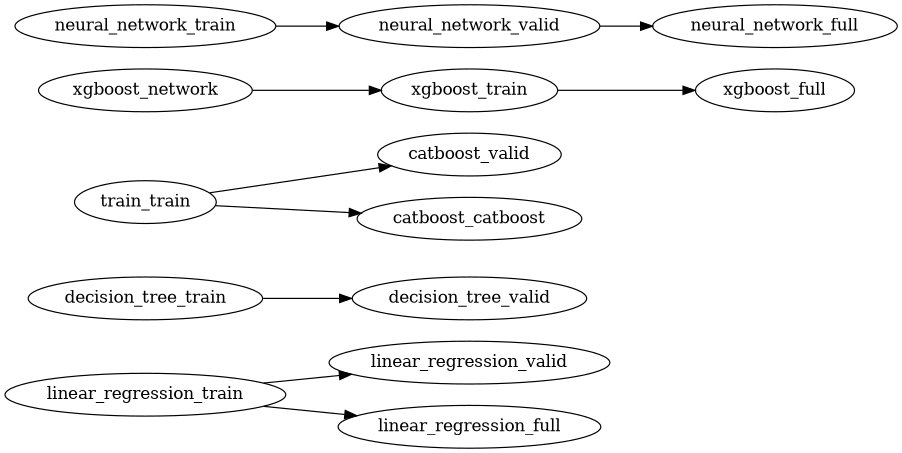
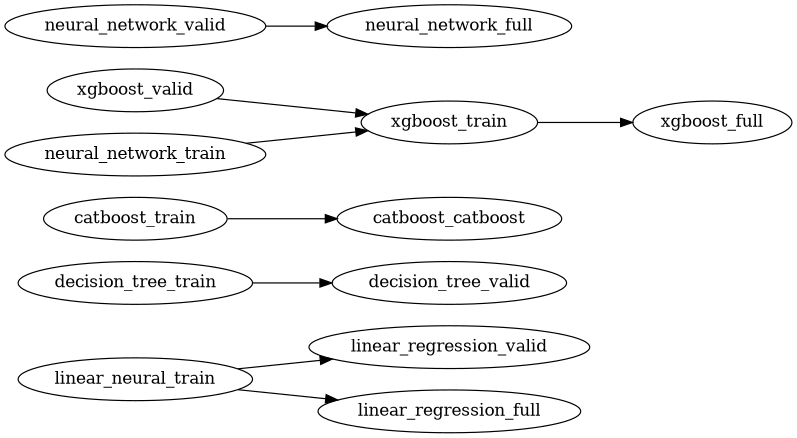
edge "neural_network_train" -> "neural_network_valid": now "neural_network_train" -> "xgboost_train"
node "xgboost_network": label "xgboost_network" -> "xgboost_valid"
node "catboost_valid": removed
node "train_train": label "train_train" -> "catboost_train"
node "linear_regression_train": label "linear_regression_train" -> "linear_neural_train"
